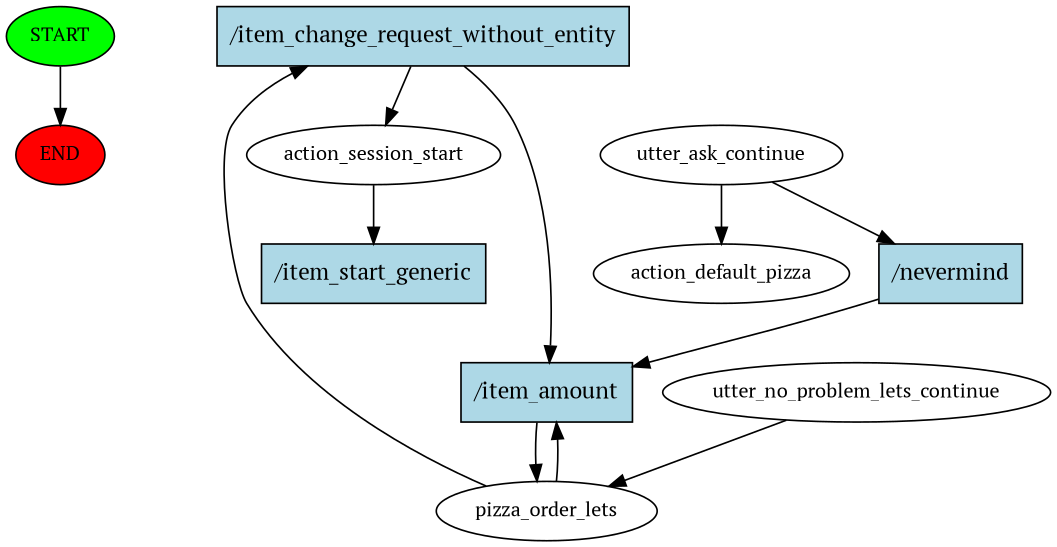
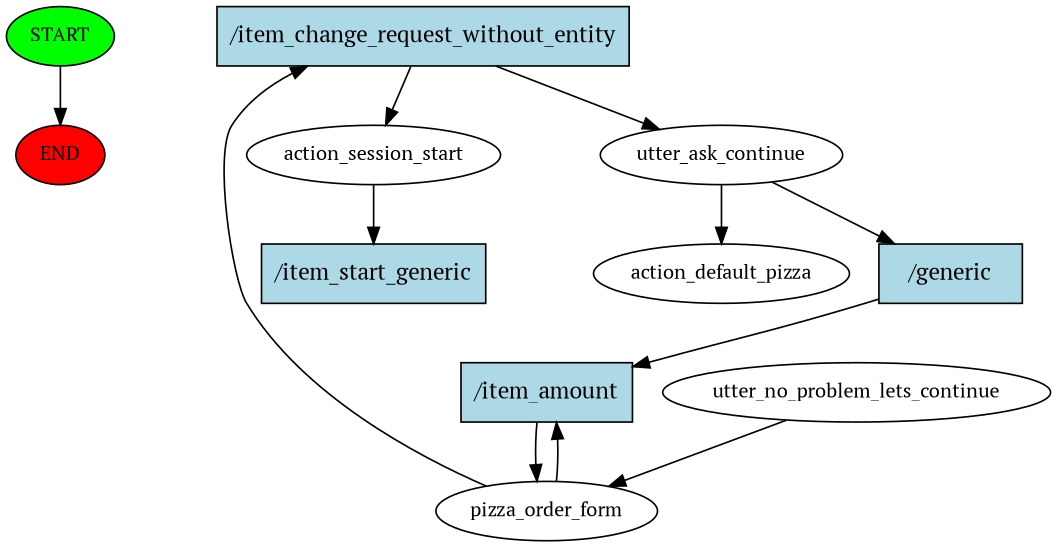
edge "/item_change_request_without_entity" -> "/item_amount": now "/item_change_request_without_entity" -> "utter_ask_continue"
node "/nevermind": label "/nevermind" -> "/generic"
node "pizza_order_lets": label "pizza_order_lets" -> "pizza_order_form"
